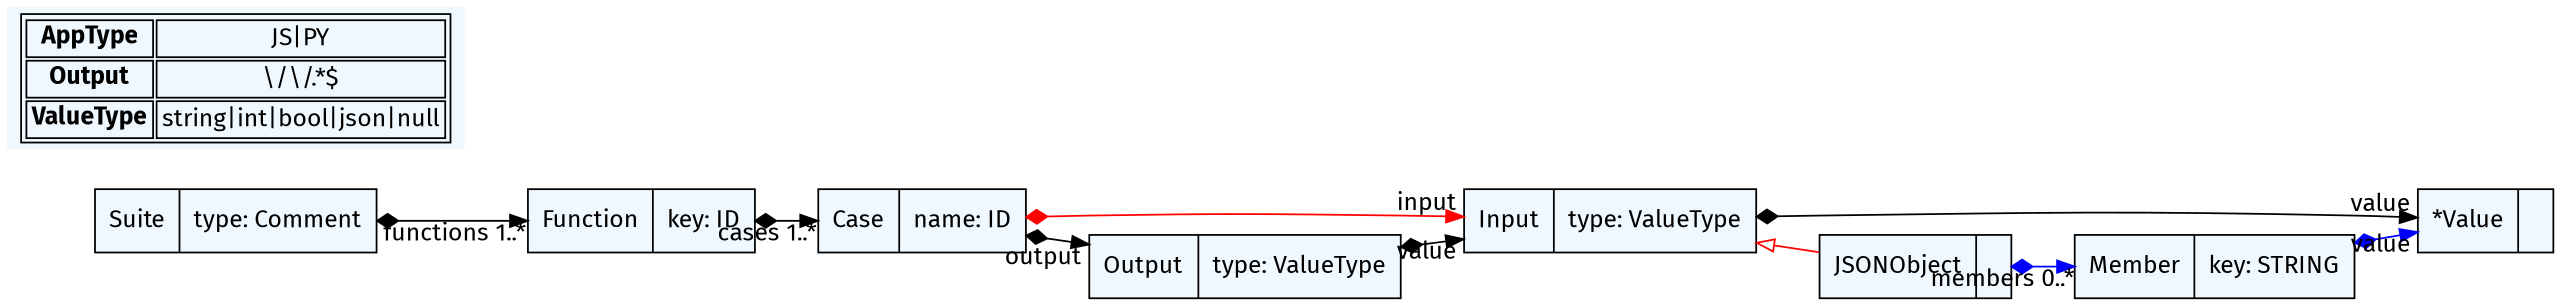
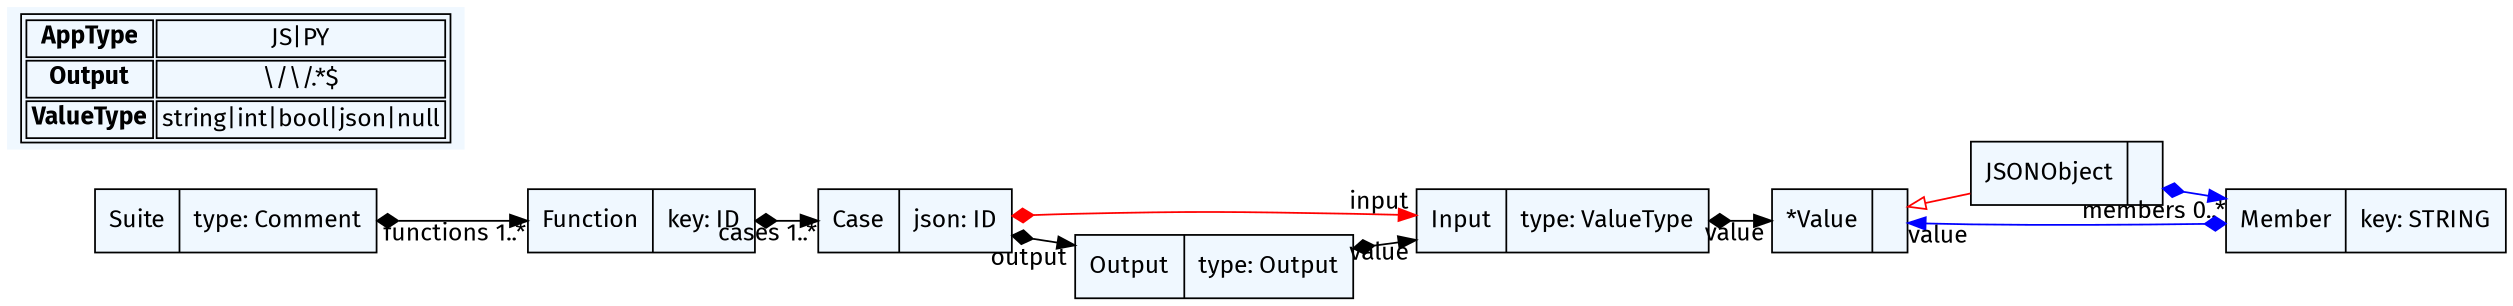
node "Case": text "name: ID" -> "json: ID"
edge "JSONObject" -> "Input": now "JSONObject" -> "*Value"
node "Output": text "type: ValueType" -> "type: Output"
